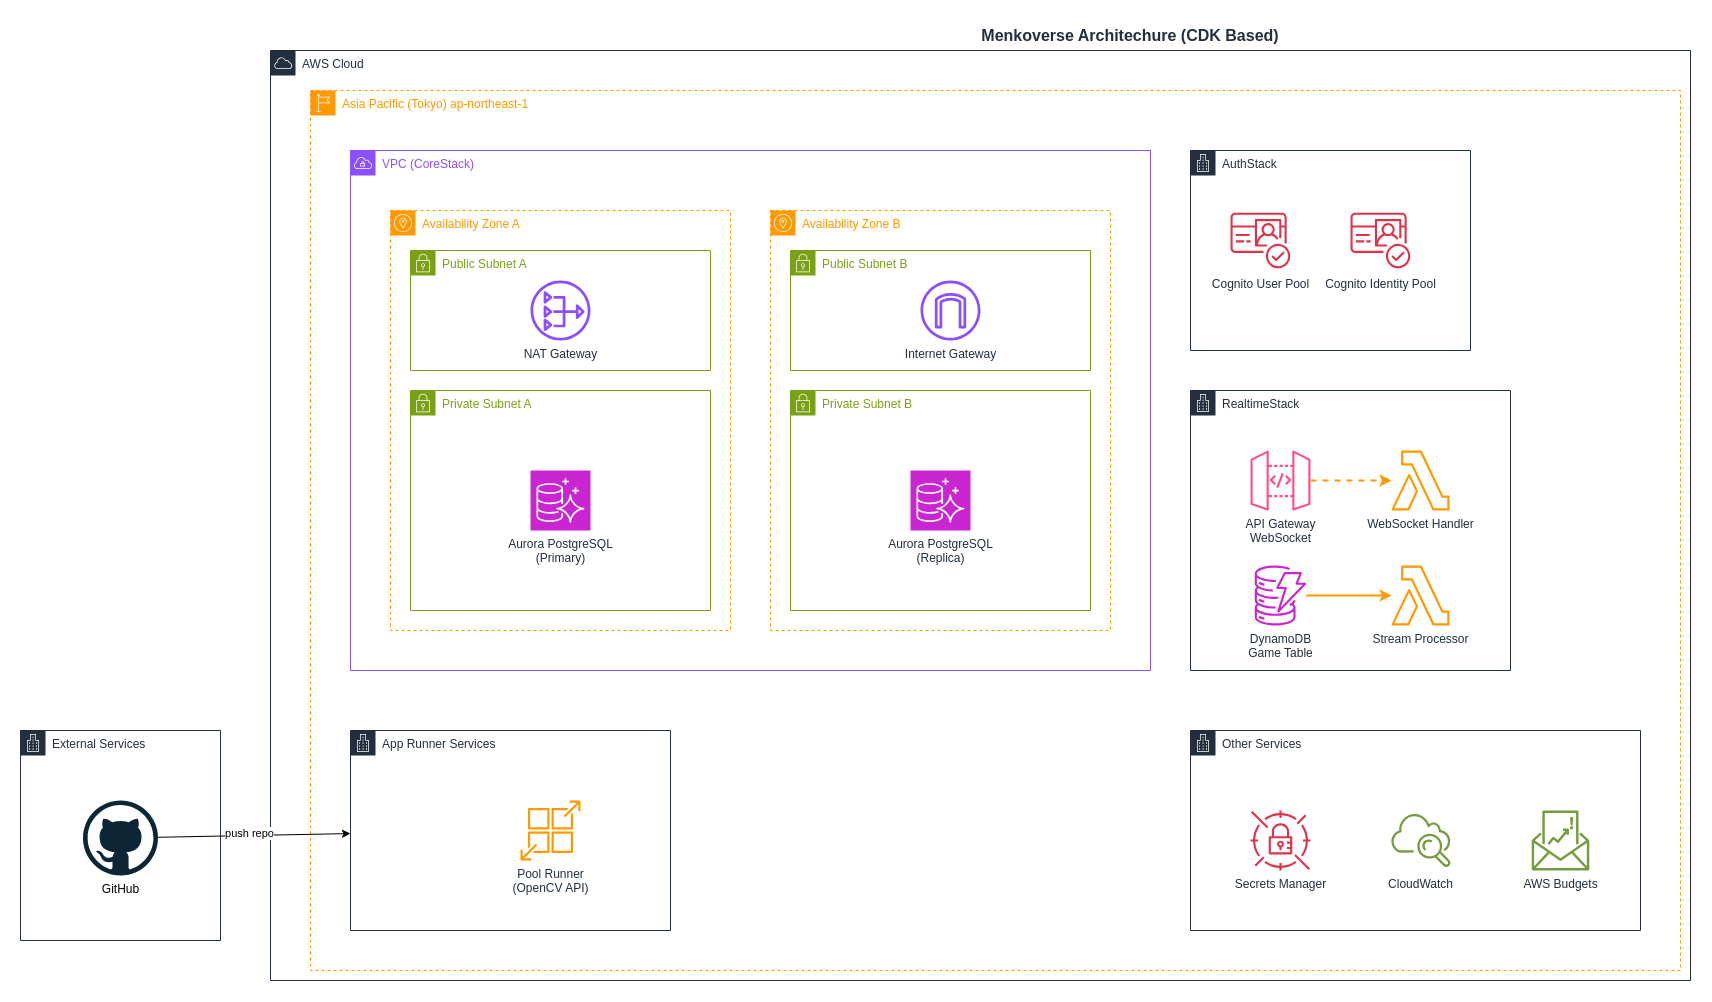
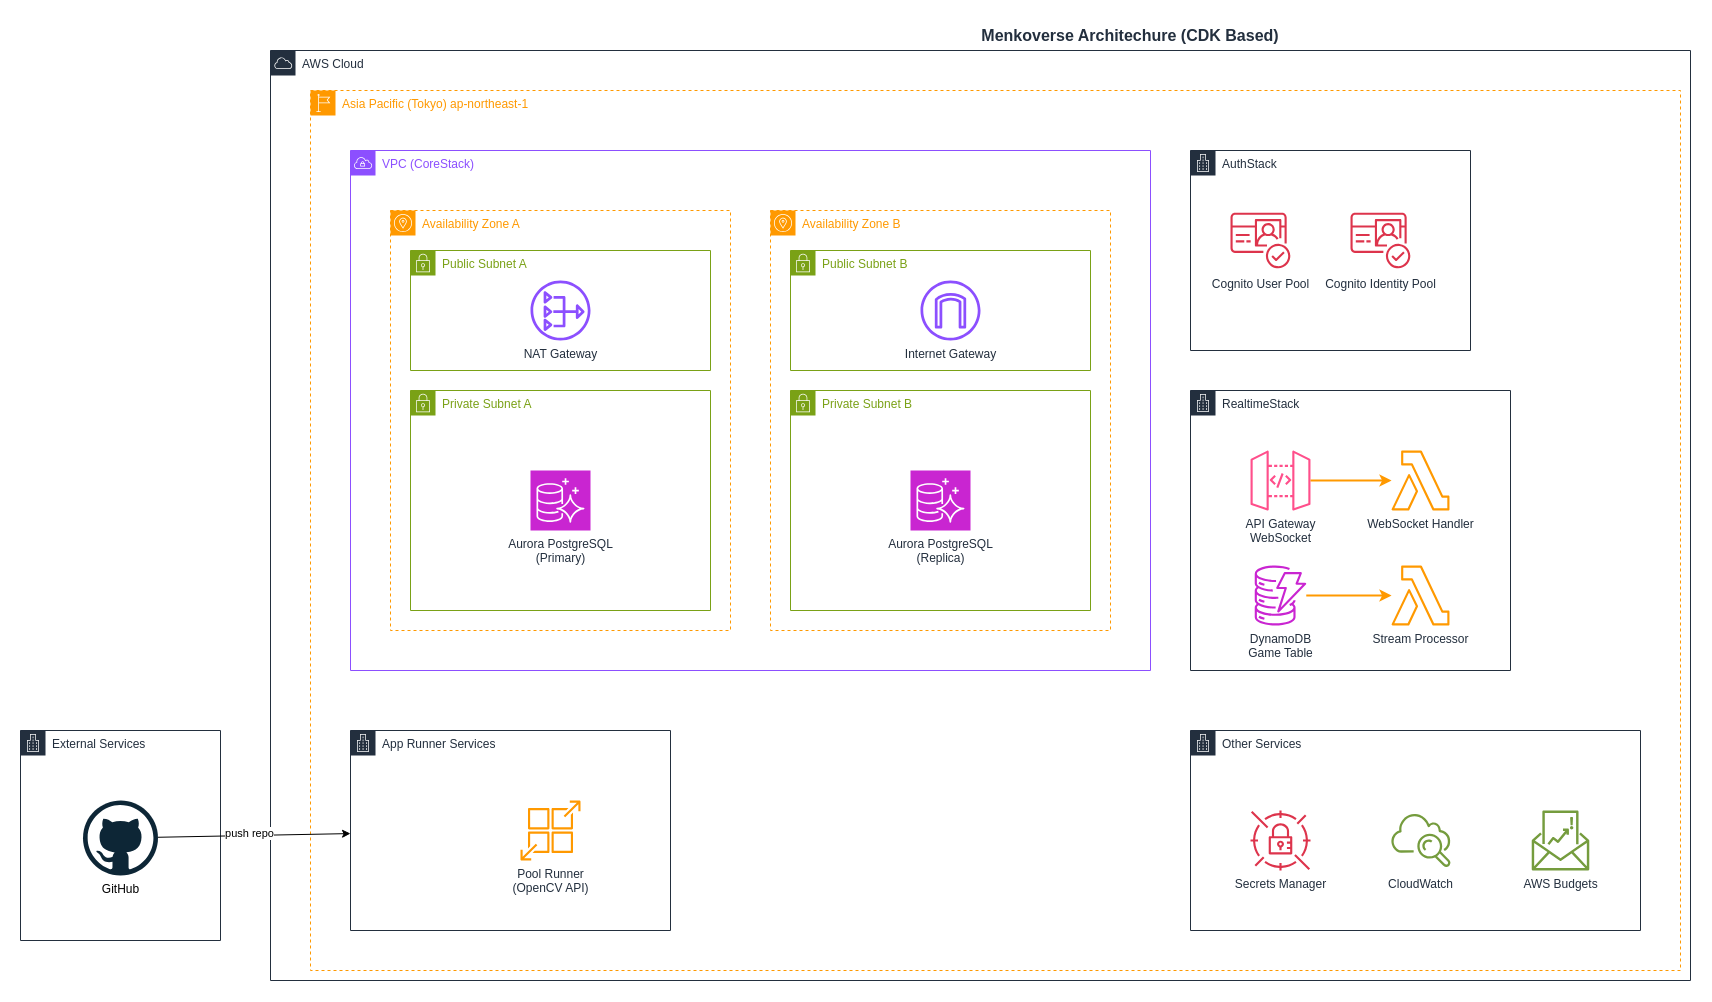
edge "API Gateway WebSocket" -> "WebSocket Handler": style dashed -> solid
